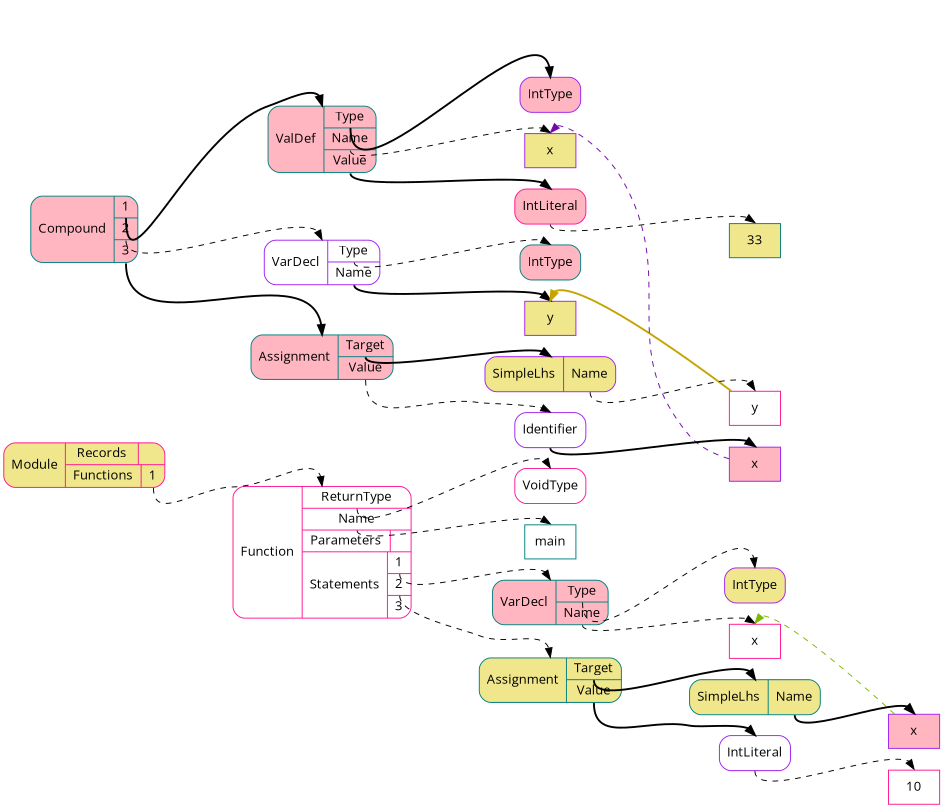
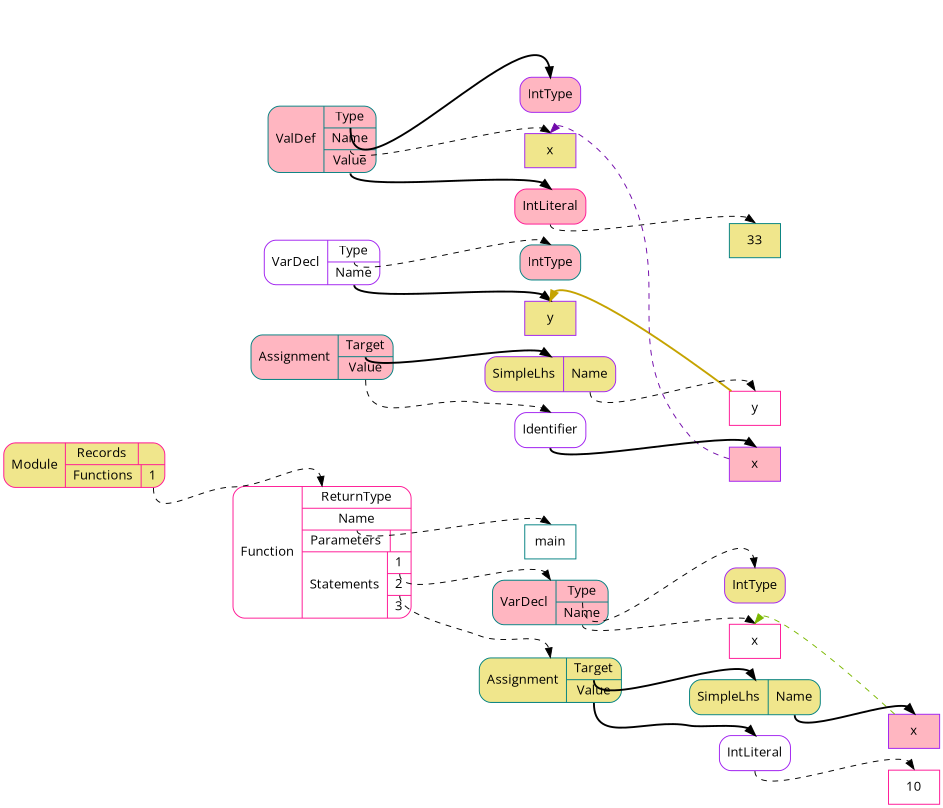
node "Compound": removed
node "VoidType": removed
